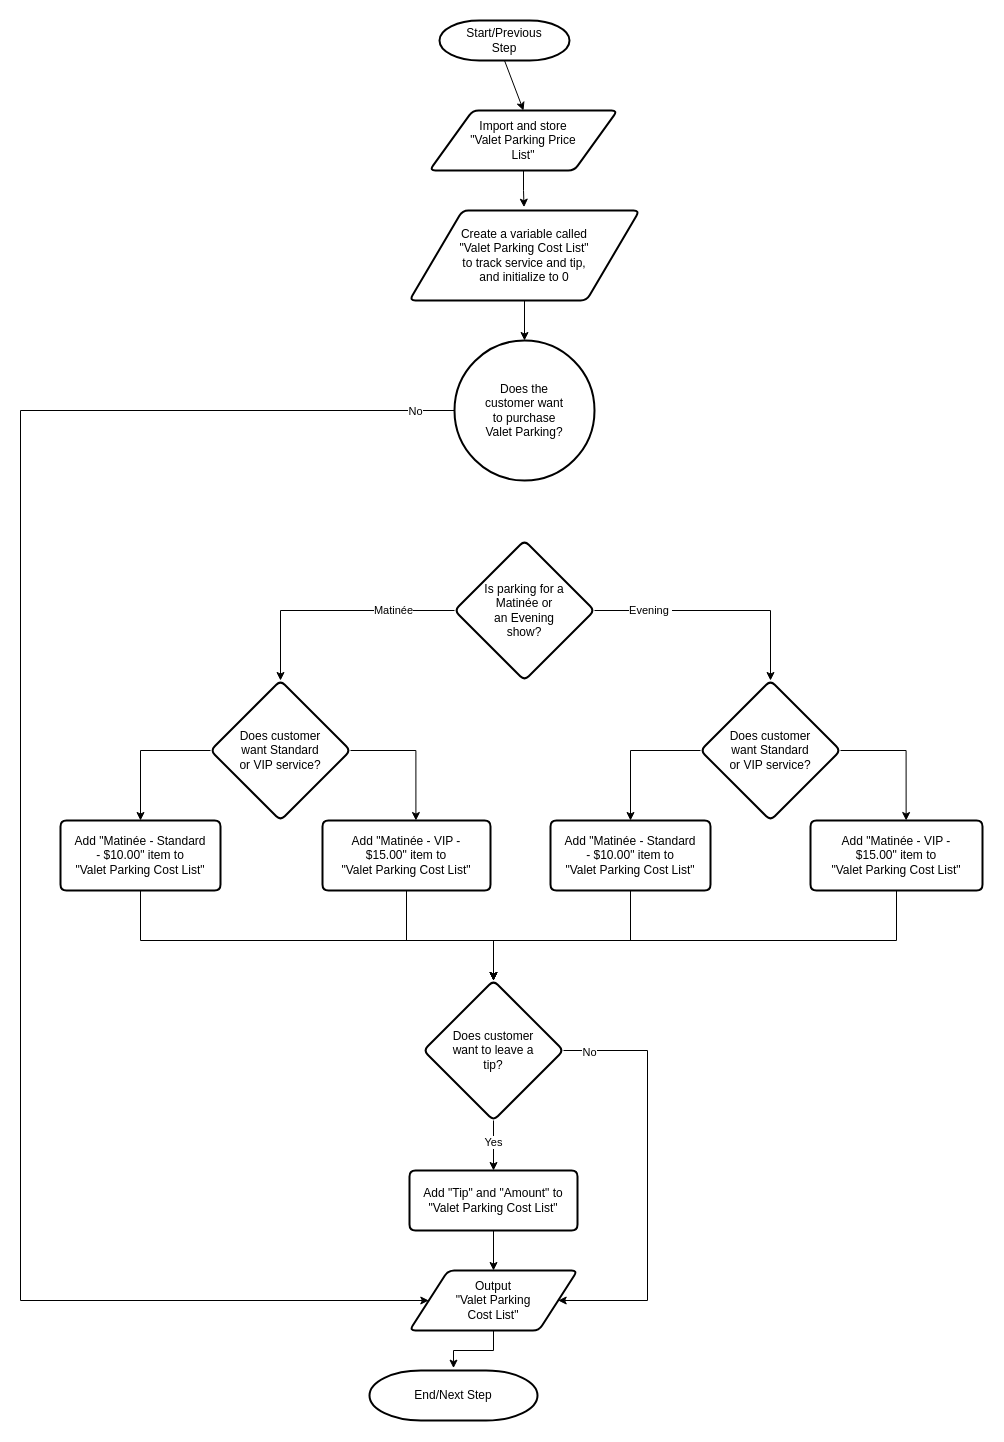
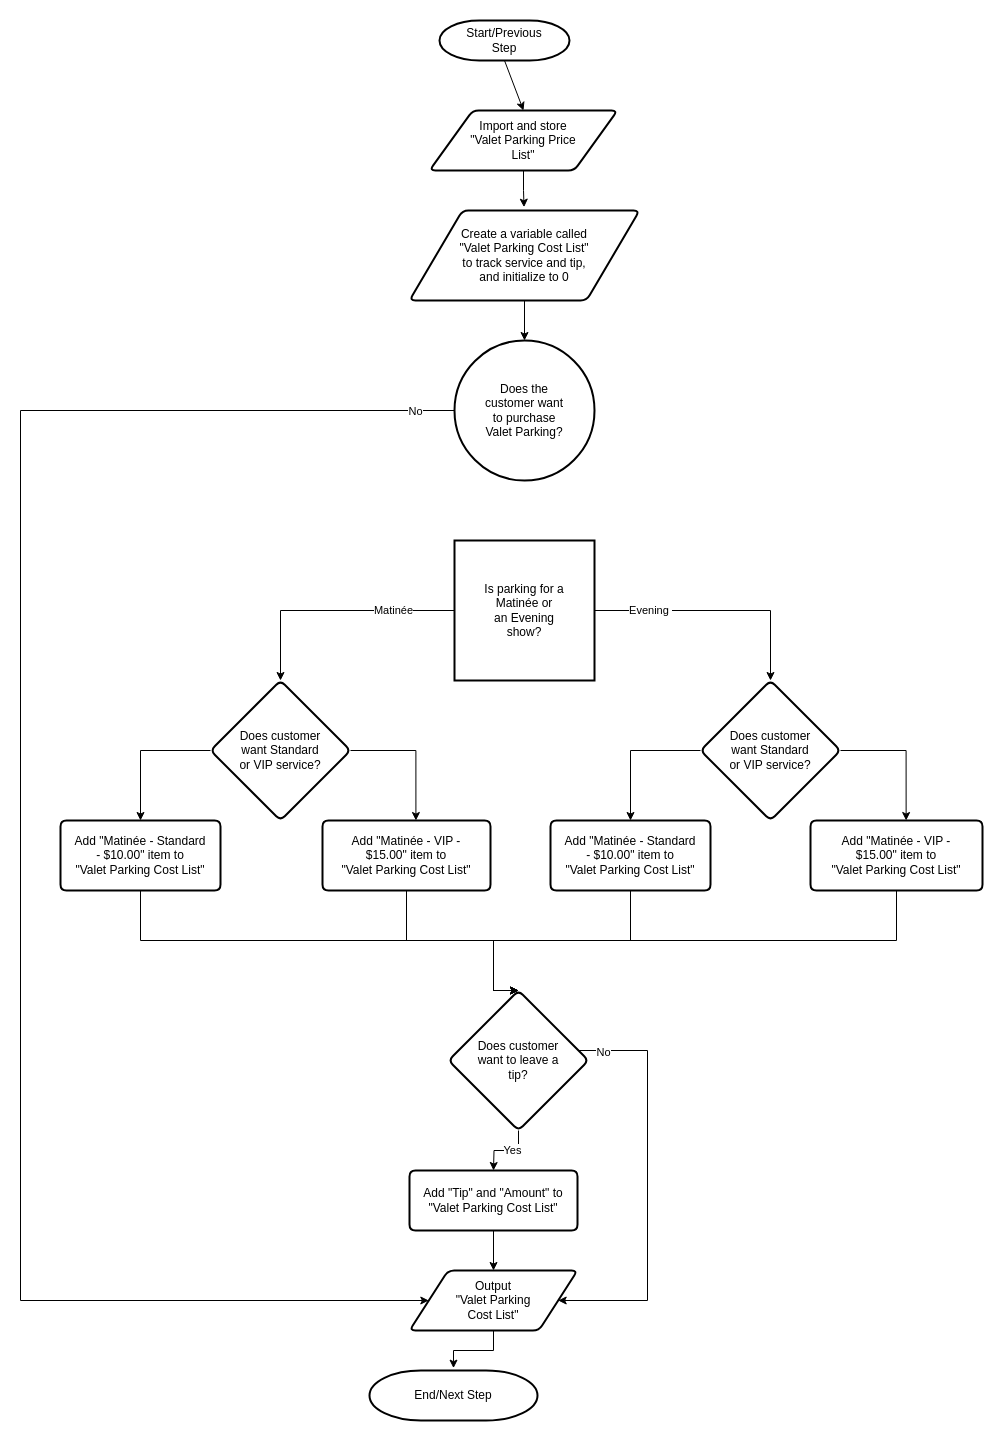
node "Is parking for a Matinée or an Evening show?": shape diamond -> rectangle
node "Does customer want to leave a tip?": moved (494, 1051) -> (519, 1061)
